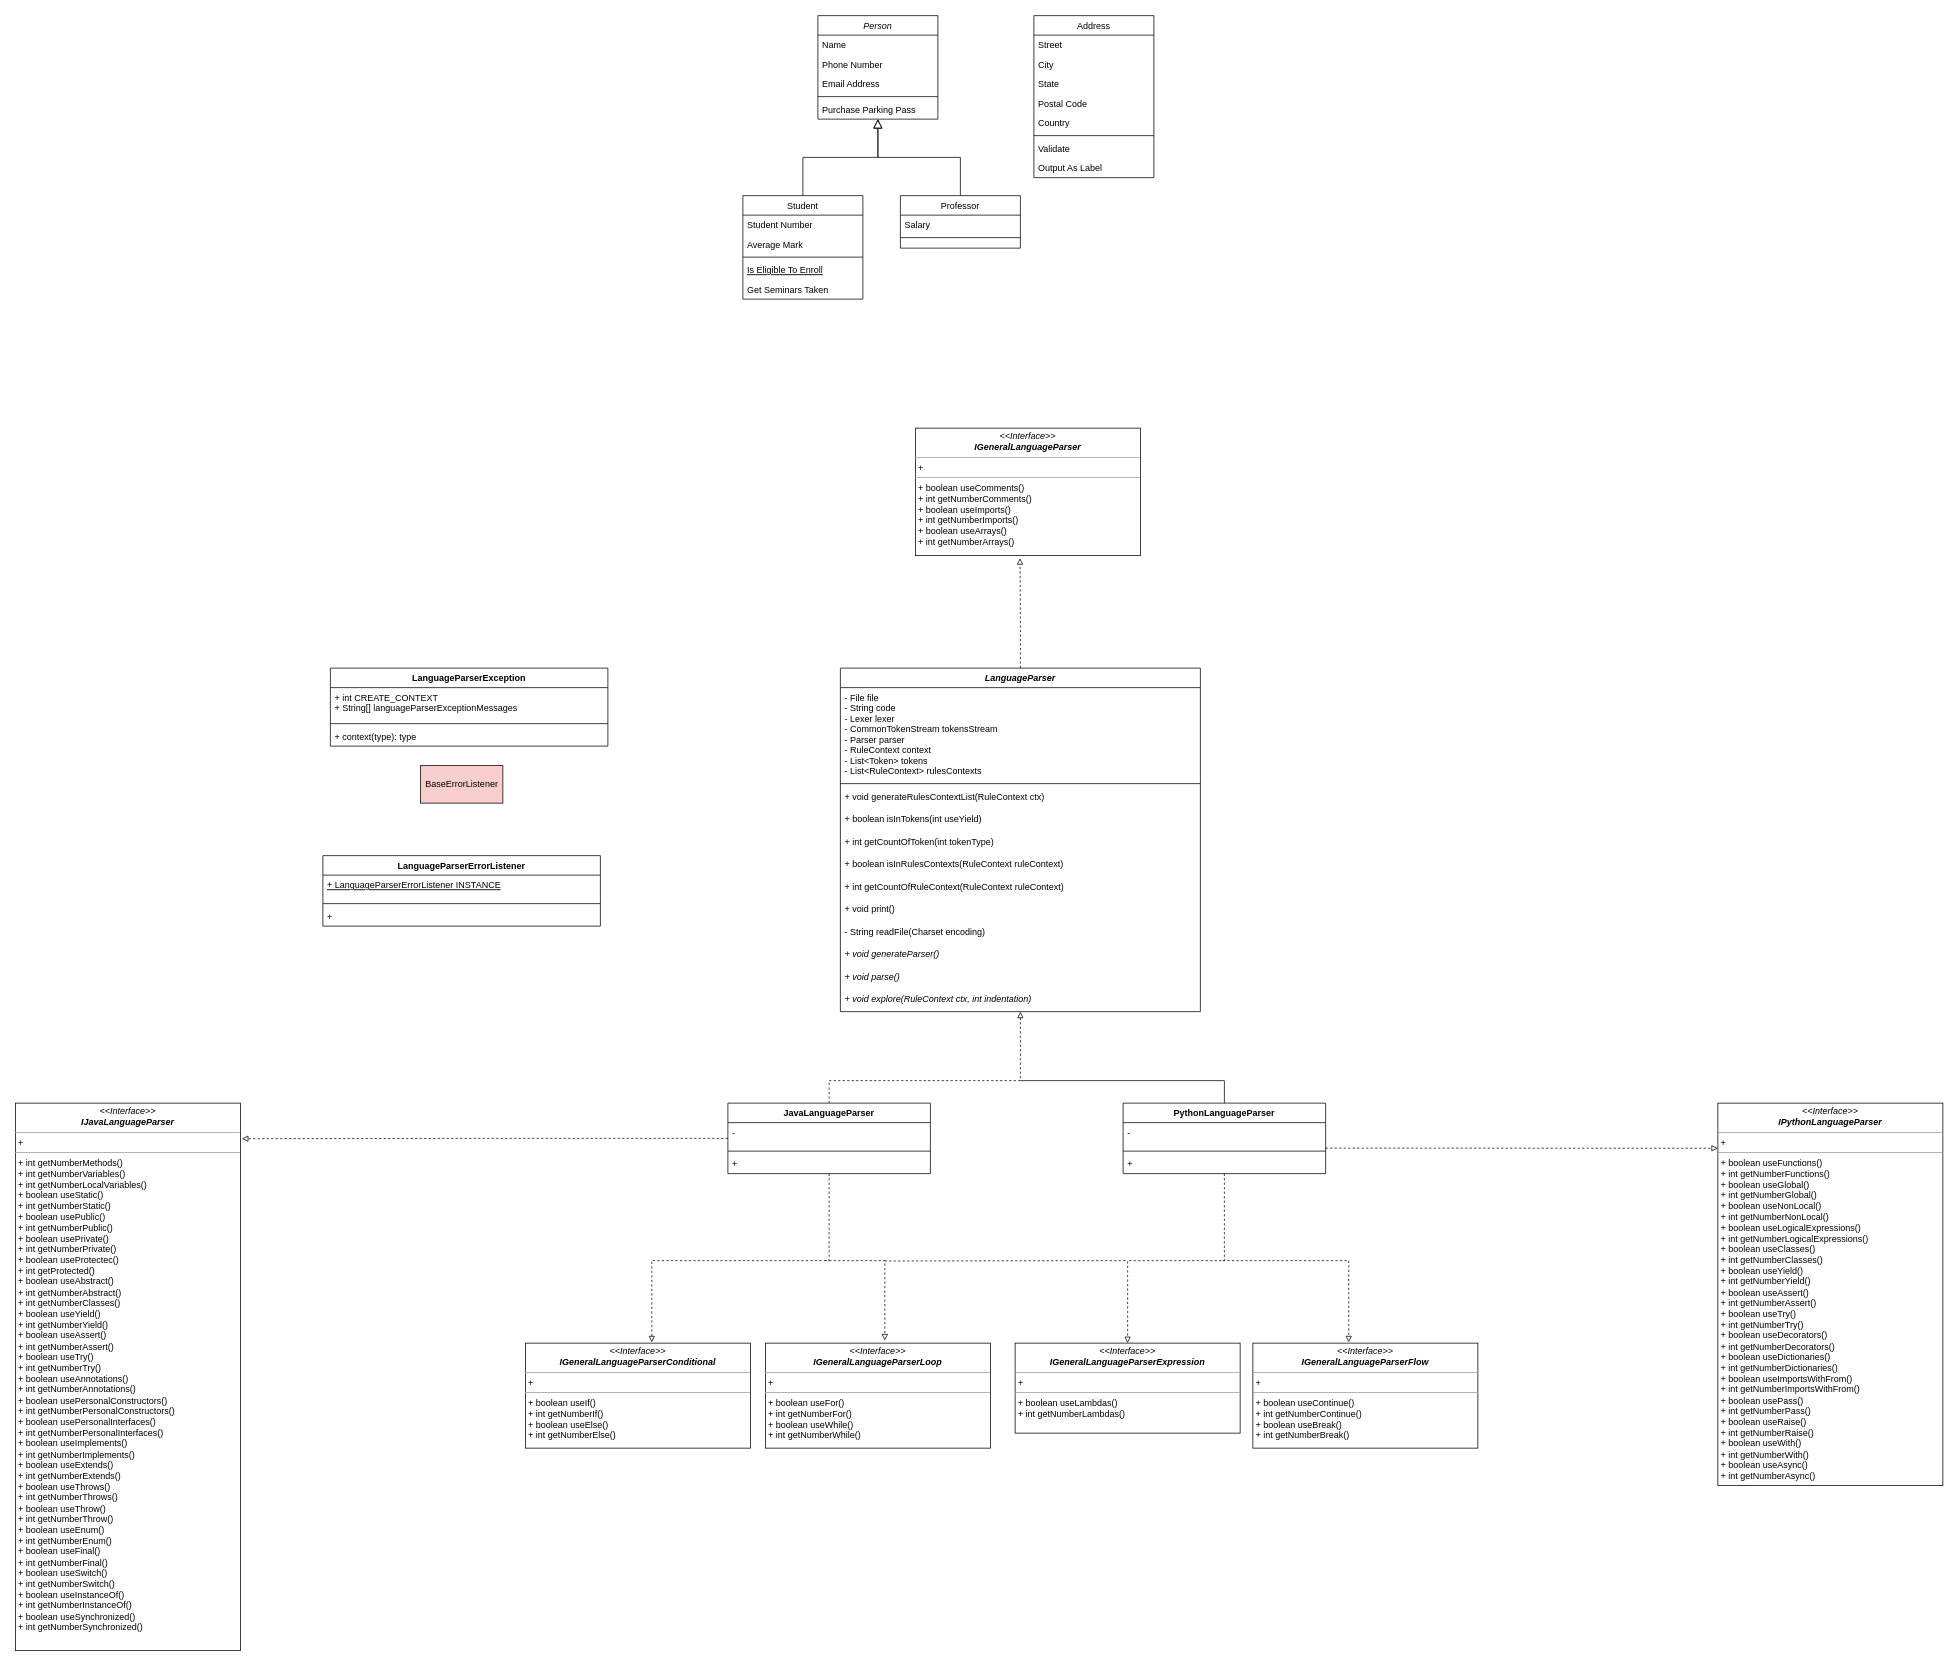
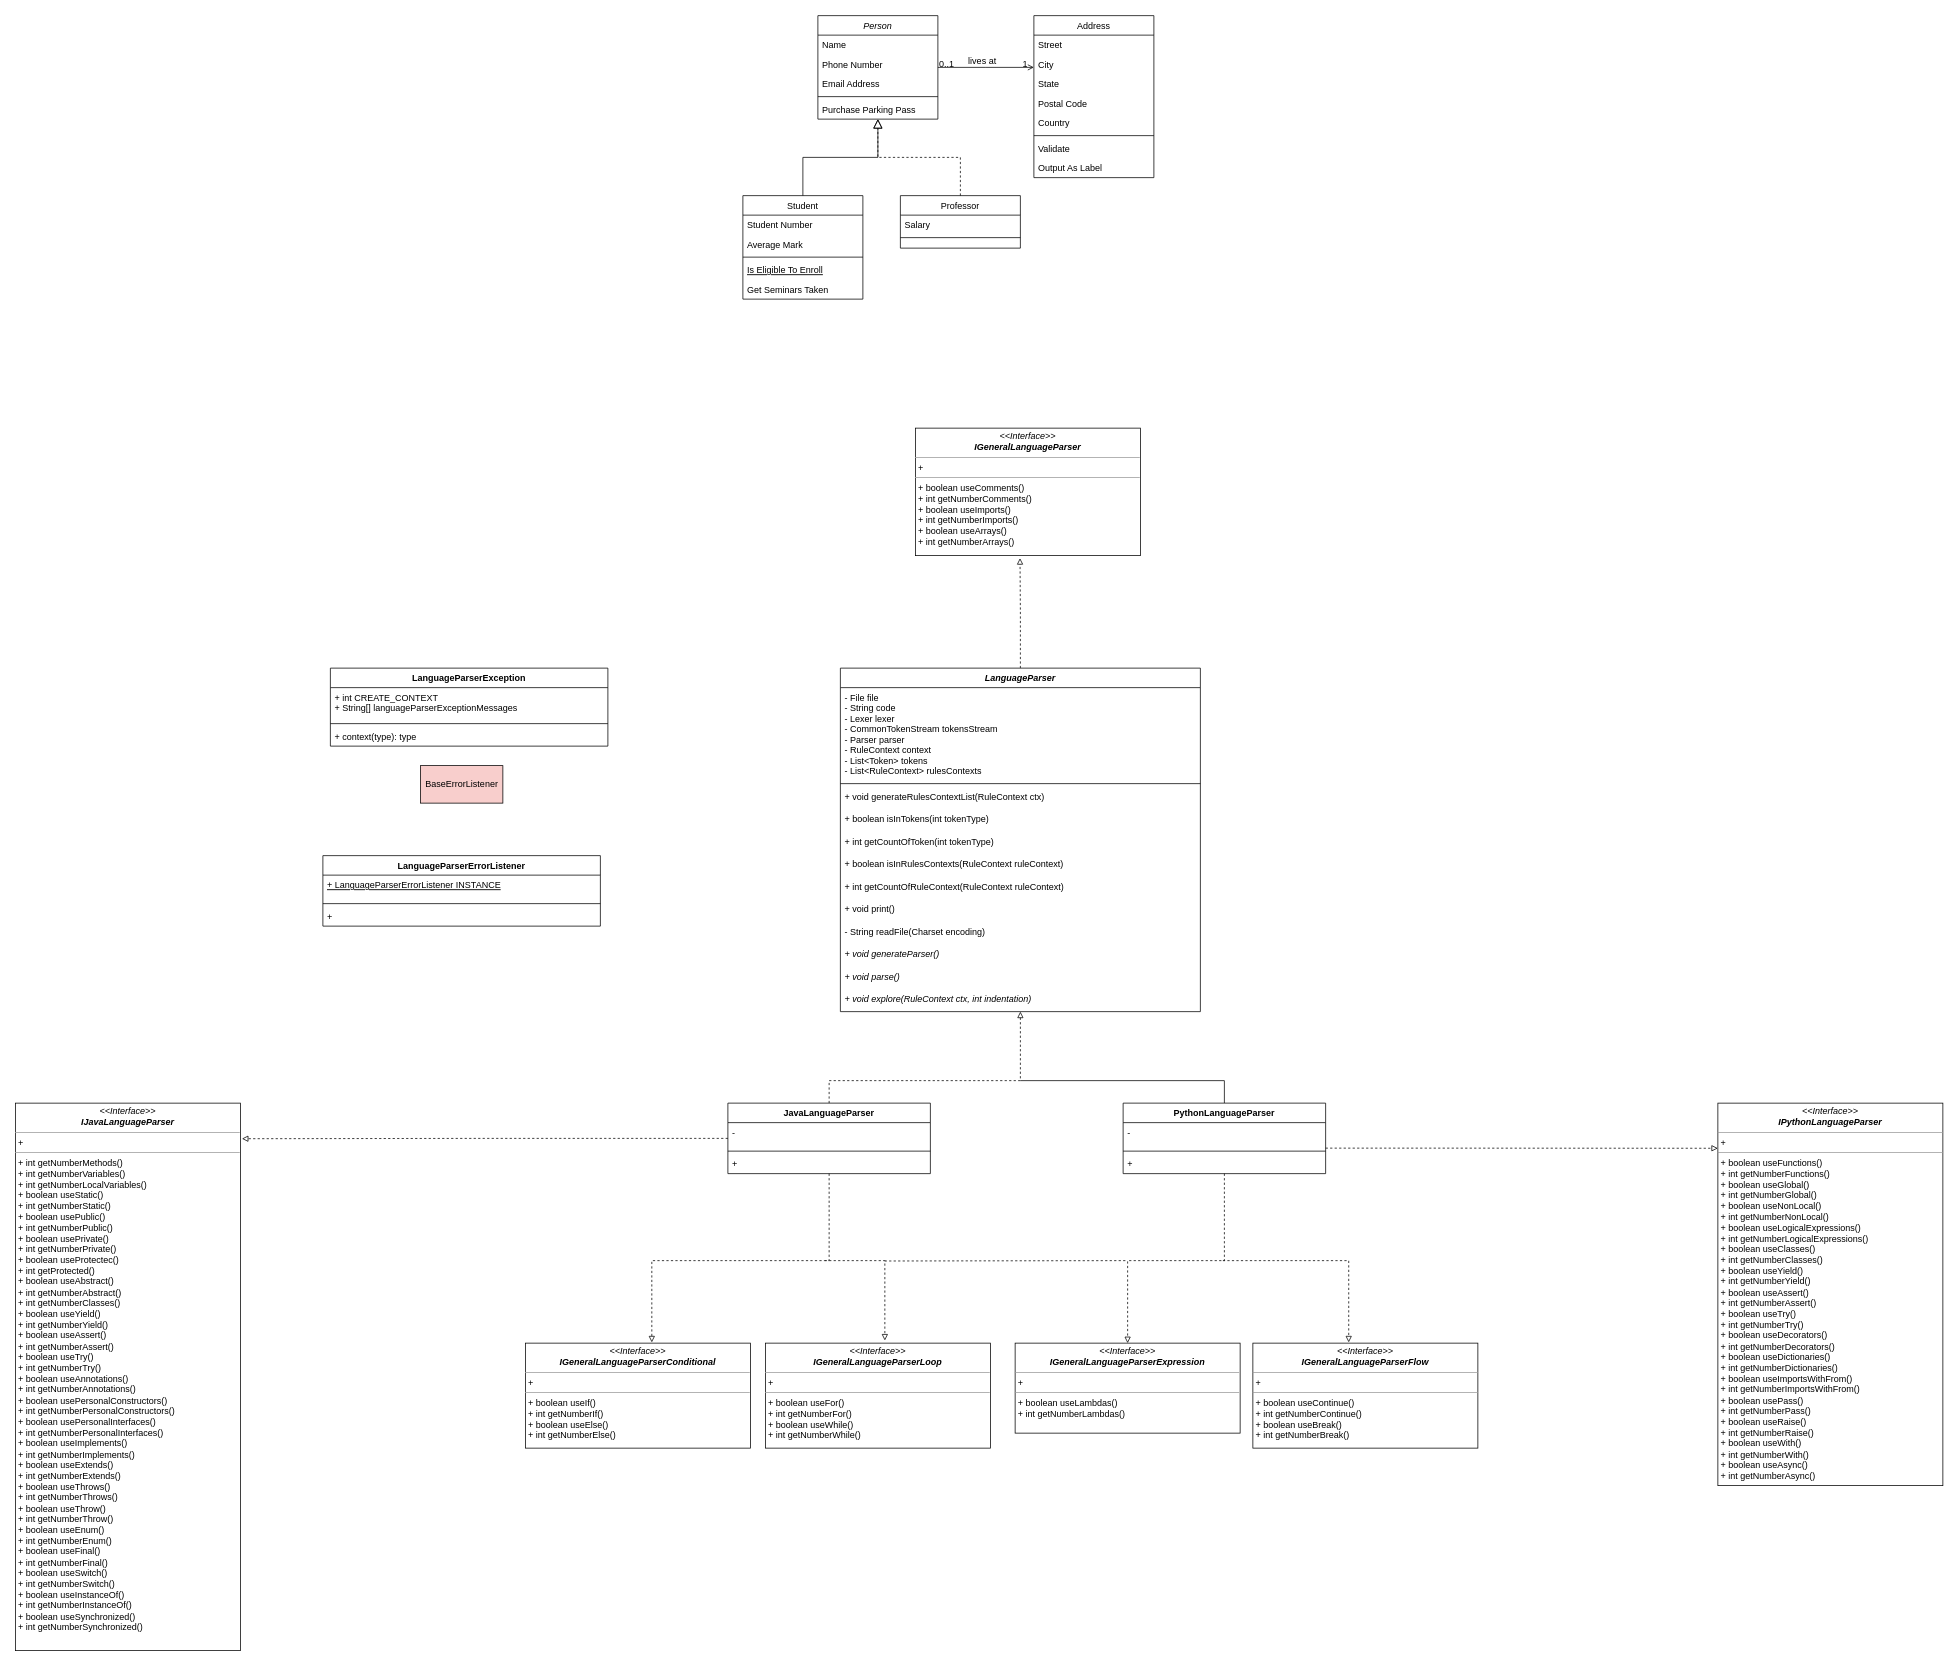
edge "Person" -> "Address": added, labels "0..1", "lives at", "1"
edge "Professor" -> "Person": style solid -> dashed
node "+ boolean isInTokens(int useYield)": label "+ boolean isInTokens(int useYield)" -> "+ boolean isInTokens(int tokenType)"
